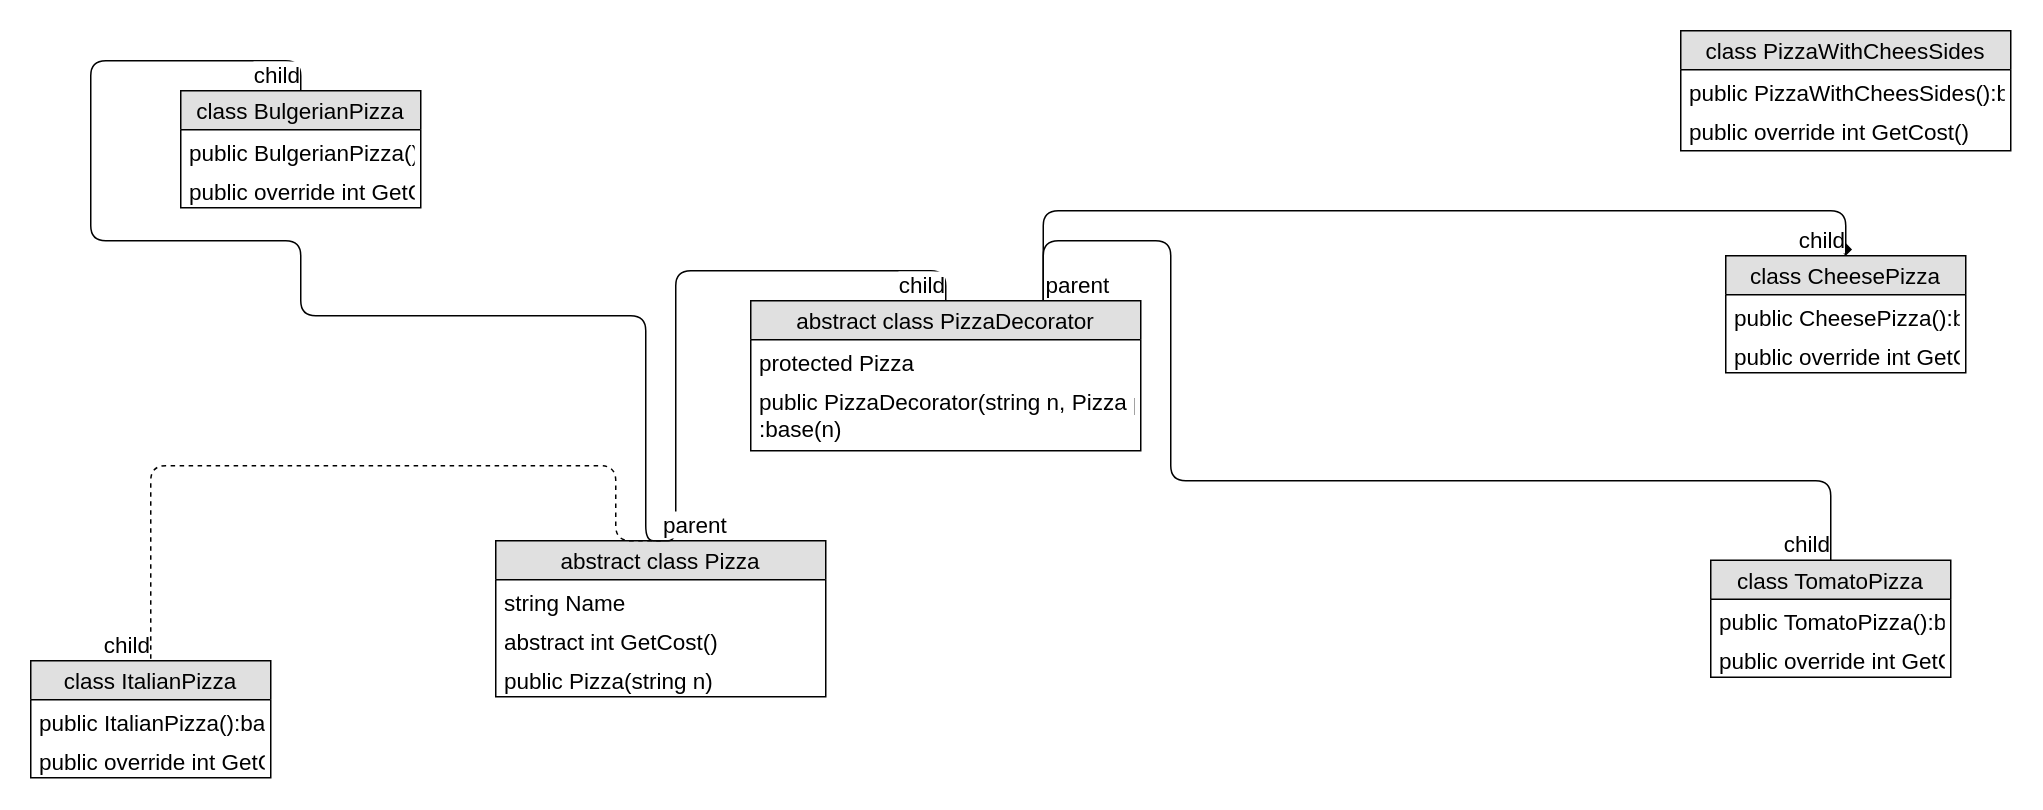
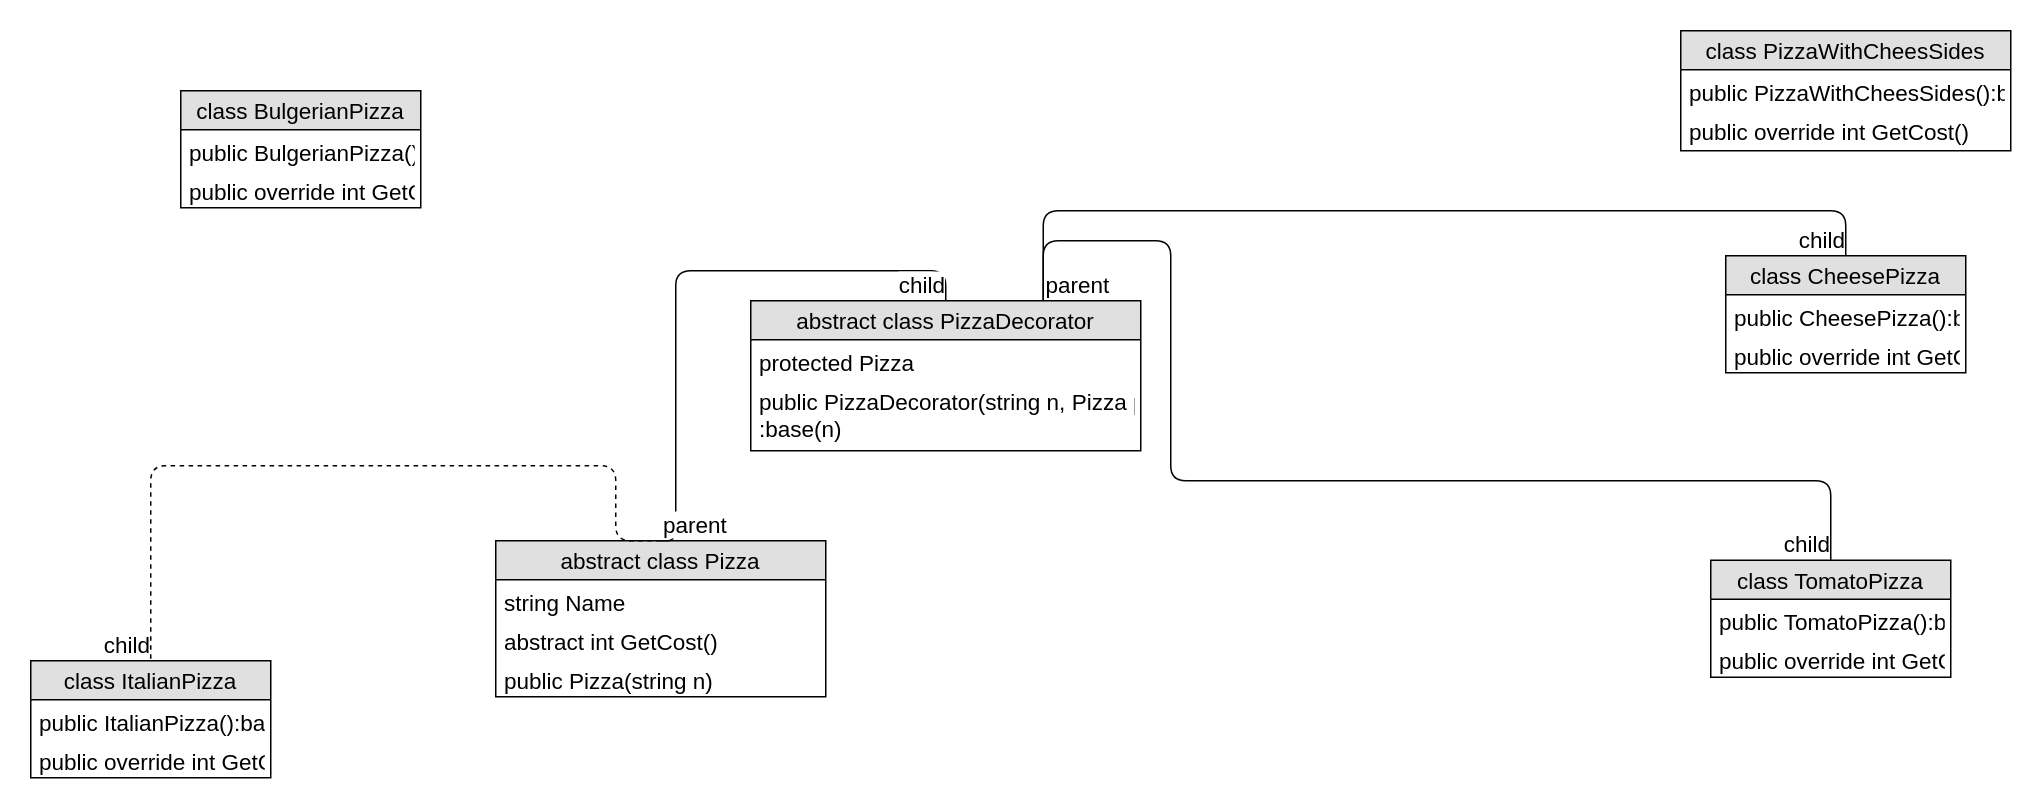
edge "abstract class PizzaDecorator" -> "class CheesePizza": arrowhead diamond -> none
edge "class BulgerianPizza" -- "abstract class Pizza": removed, labels "child", "parent"
